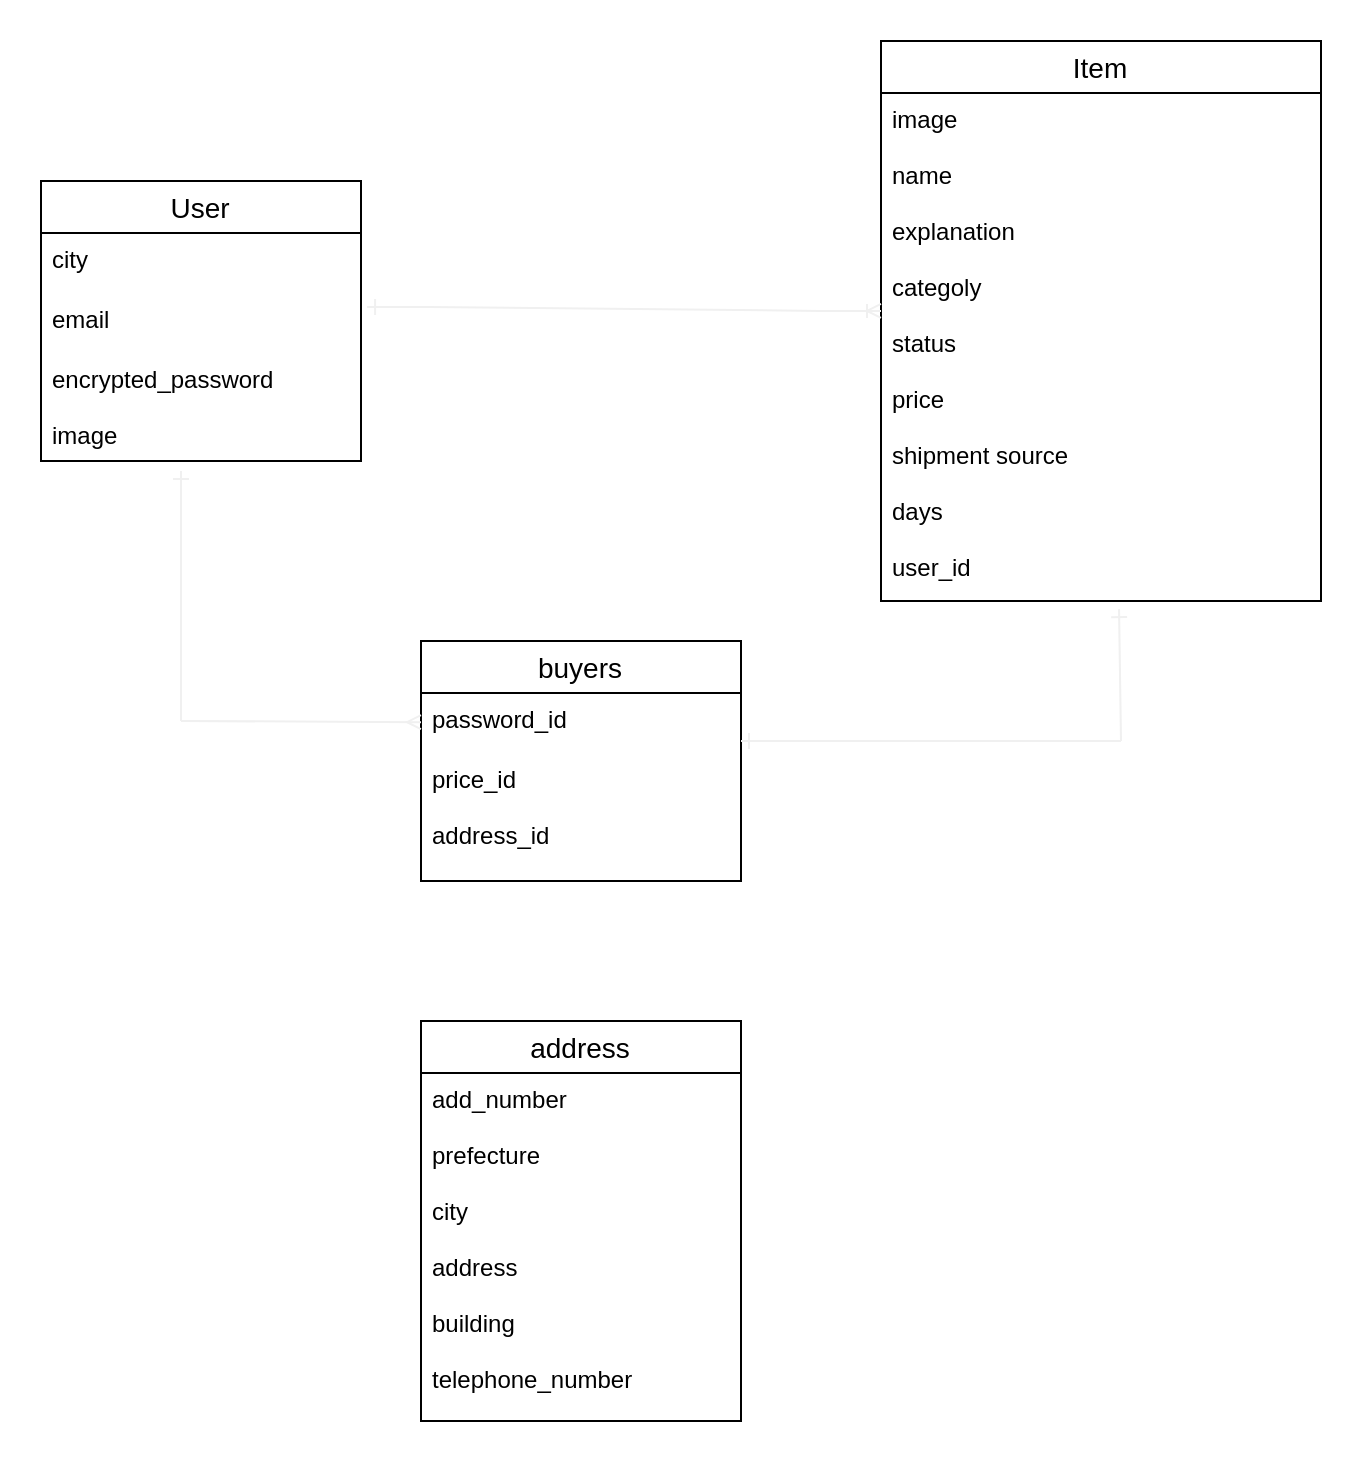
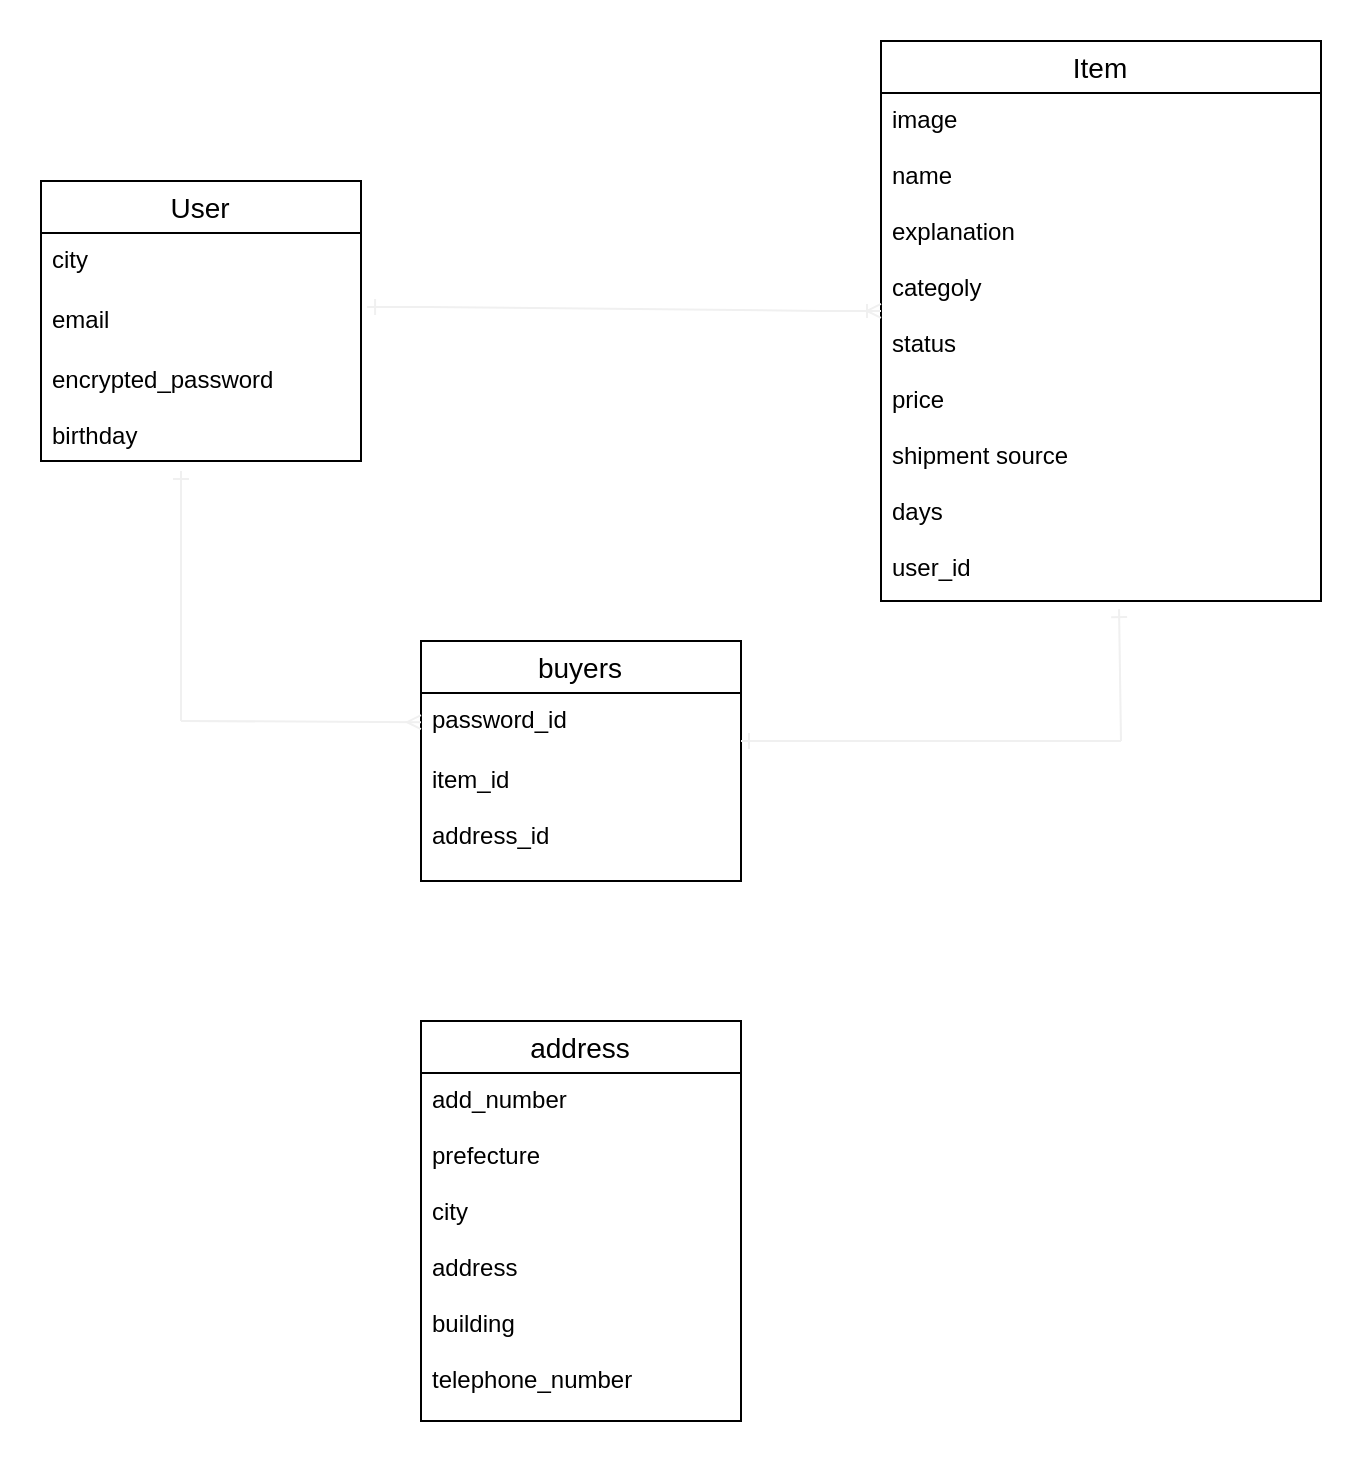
node "encrypted_password image": label "encrypted_password image" -> "encrypted_password birthday"
node "price_id address_id": label "price_id address_id" -> "item_id address_id"
